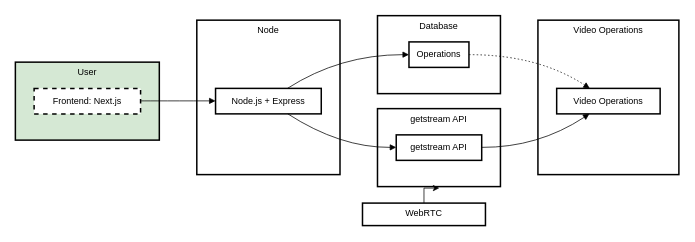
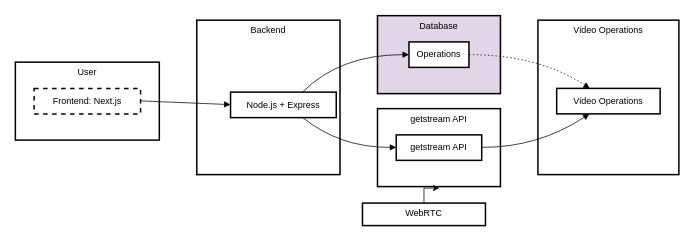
node "Database": fillcolor #ffffff -> #e1d5e7
node "Node": label "Node" -> "Backend"
node "User": fillcolor #d5e8d4 -> #ffffff
node "Node.js + Express": moved (269, 101) -> (284, 105)
